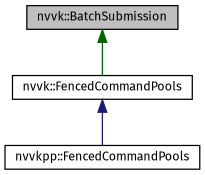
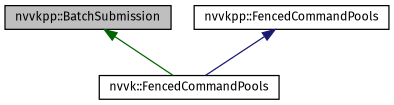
node "nvvk::BatchSubmission": label "nvvk::BatchSubmission" -> "nvvkpp::BatchSubmission"
edge "nvvkpp::FencedCommandPools" -> "nvvk::FencedCommandPools": reversed
